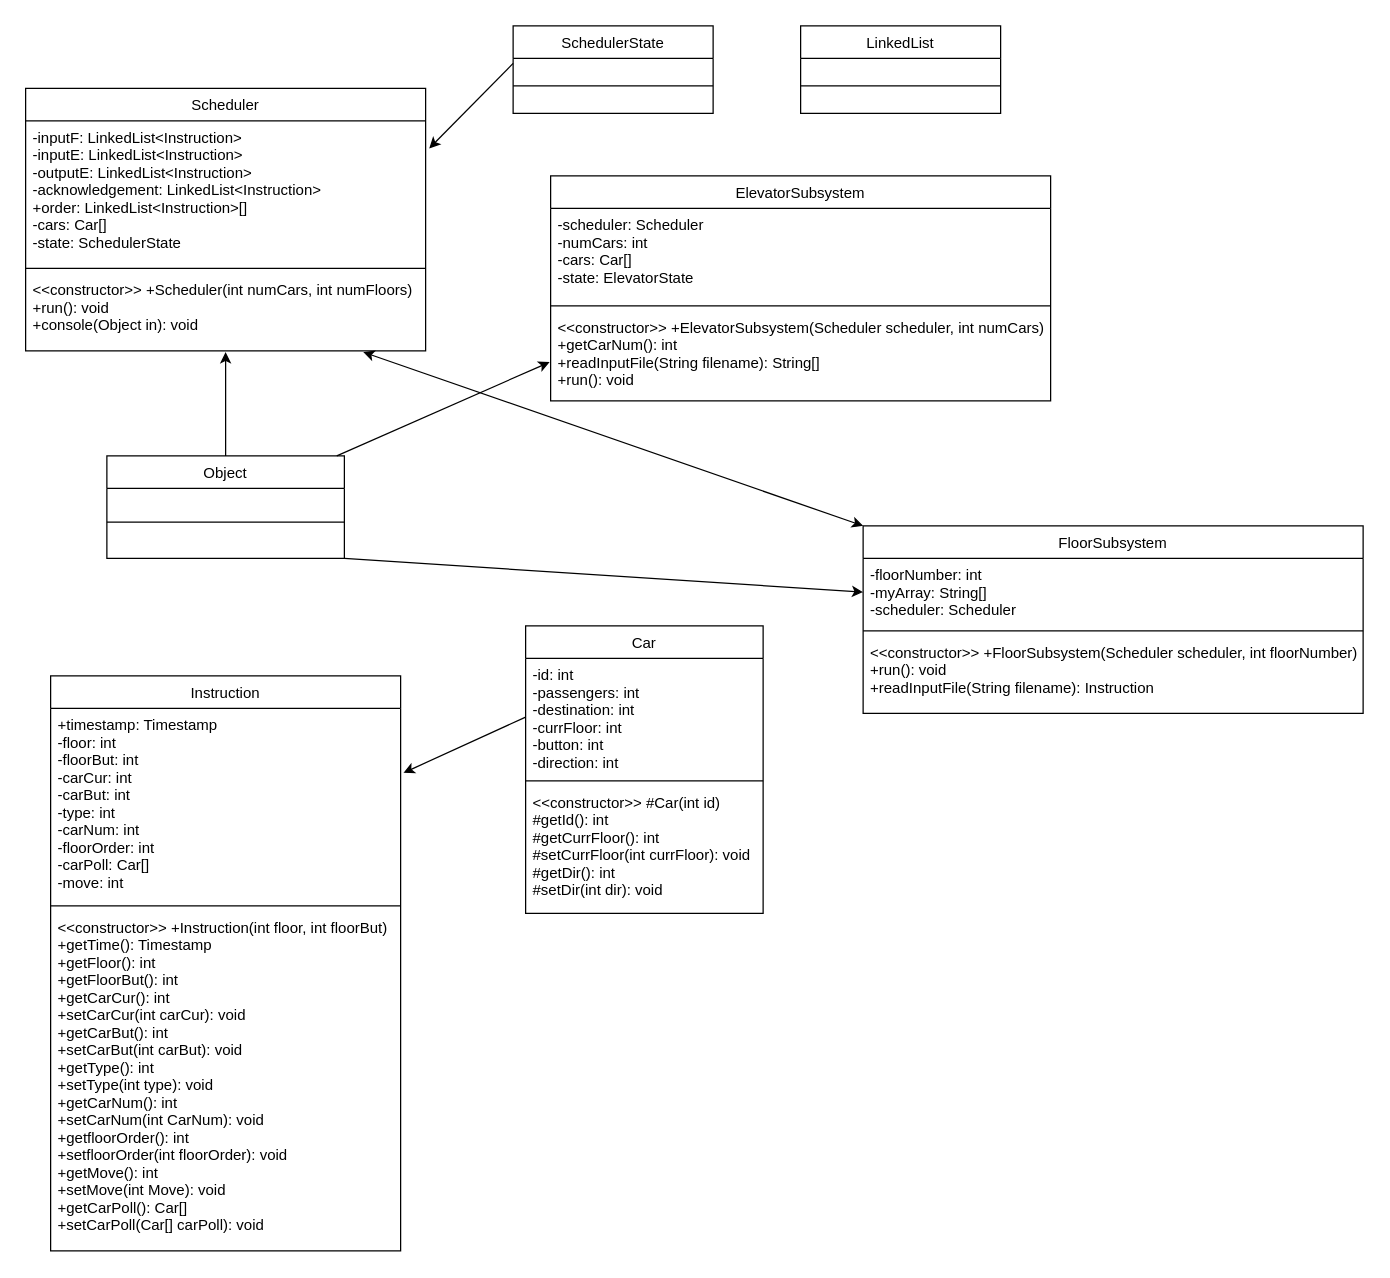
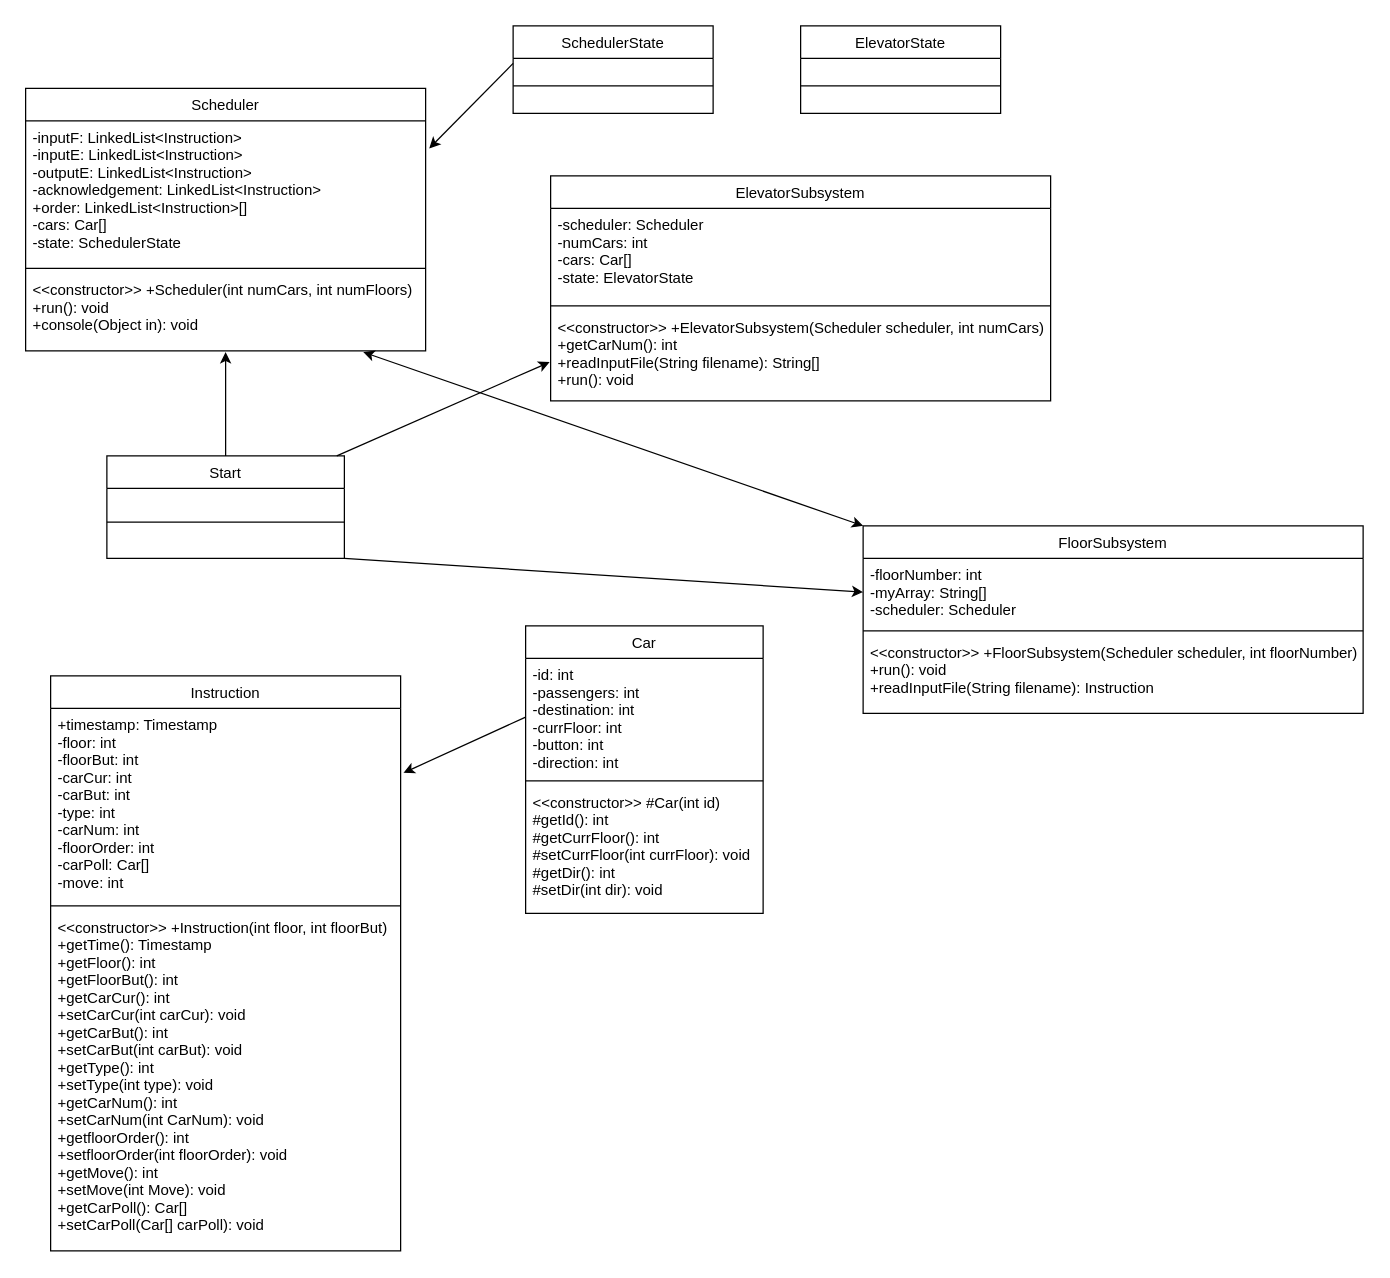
node "LinkedList": label "LinkedList" -> "ElevatorState"
node "Object": label "Object" -> "Start"
